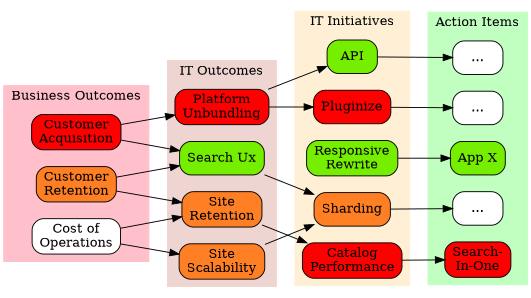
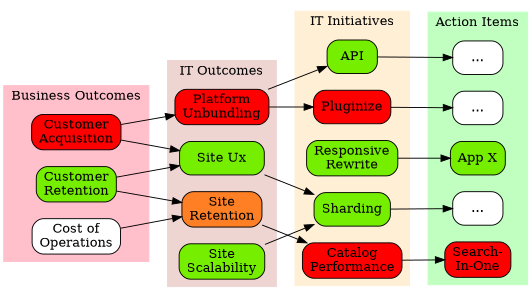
node "Search Ux": label "Search Ux" -> "Site Ux"
node "Customer Retention": fillcolor chocolate1 -> chartreuse2
node "Sharding": fillcolor chocolate1 -> chartreuse2
edge "Cost of Operations" -> "Site Scalability": removed
node "Site Scalability": fillcolor chocolate1 -> chartreuse2
